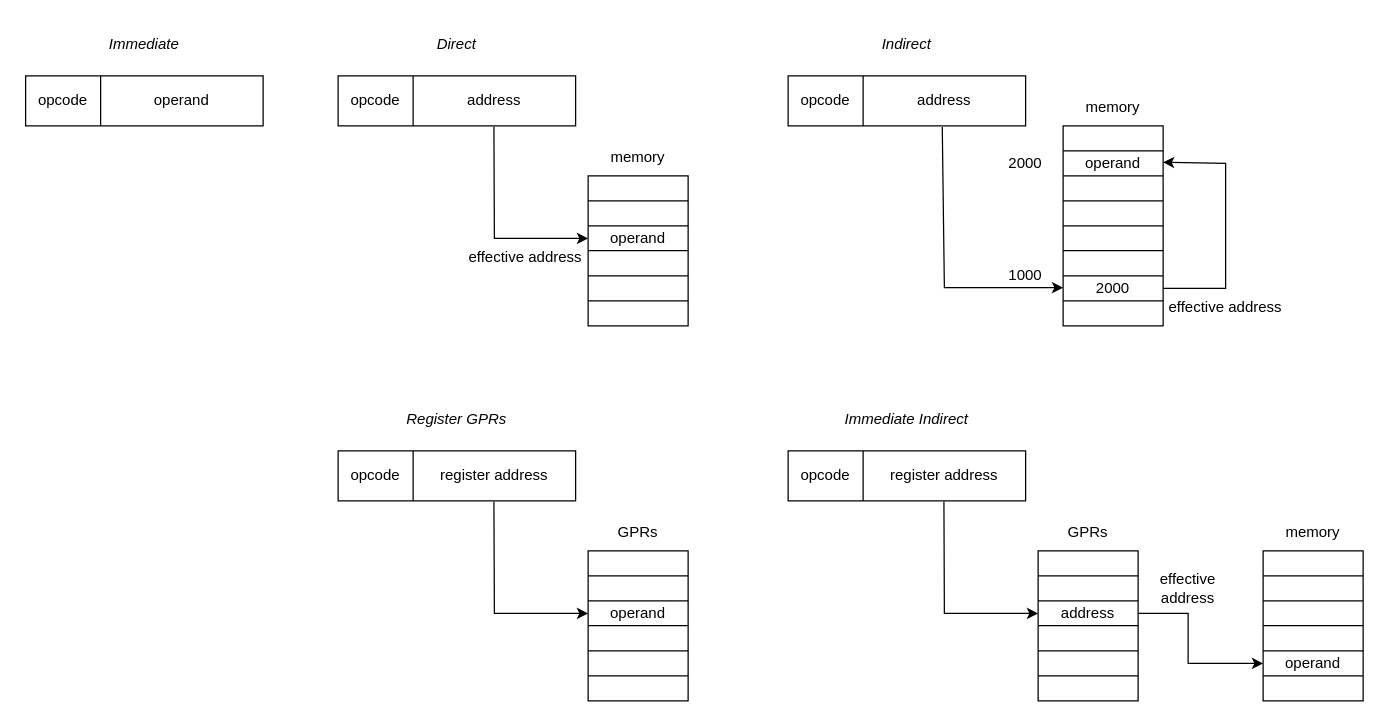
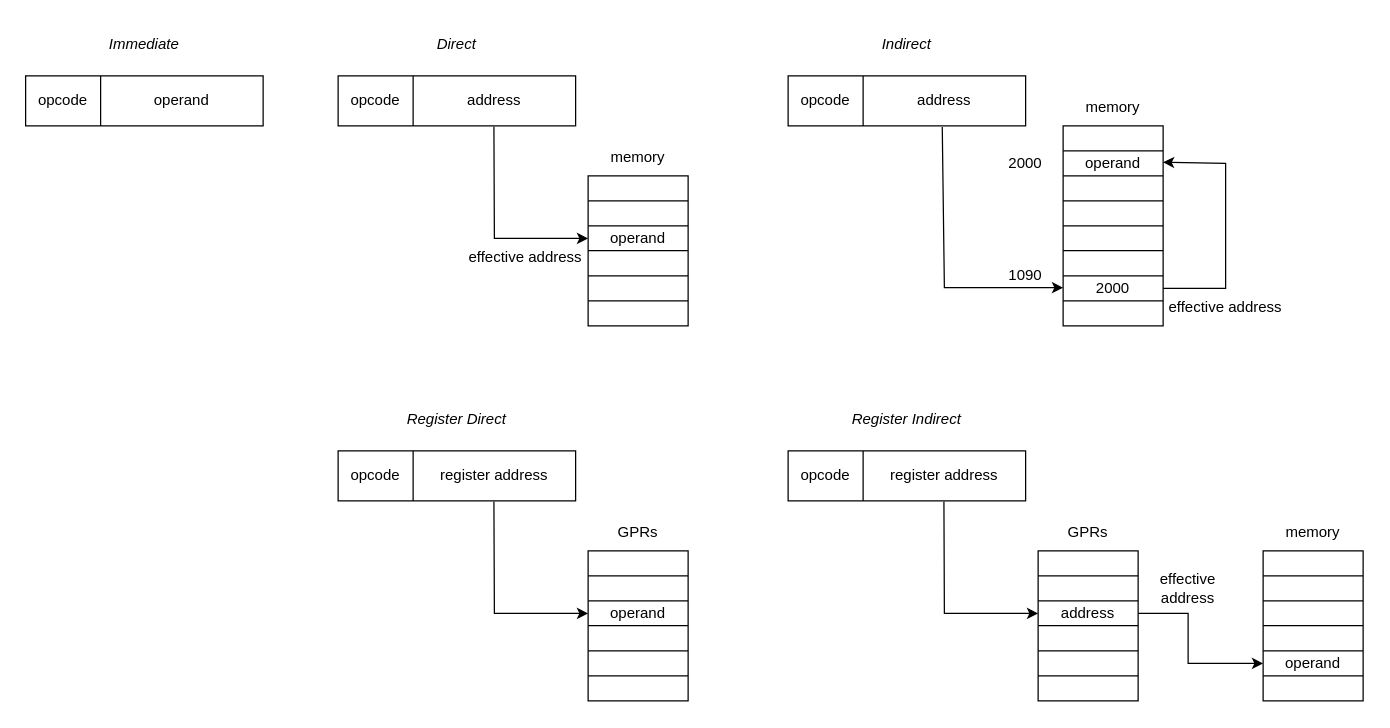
node "1000": label "1000" -> "1090"
node "Register GPRs": label "Register GPRs" -> "Register Direct"
node "Immediate Indirect": label "Immediate Indirect" -> "Register Indirect"
